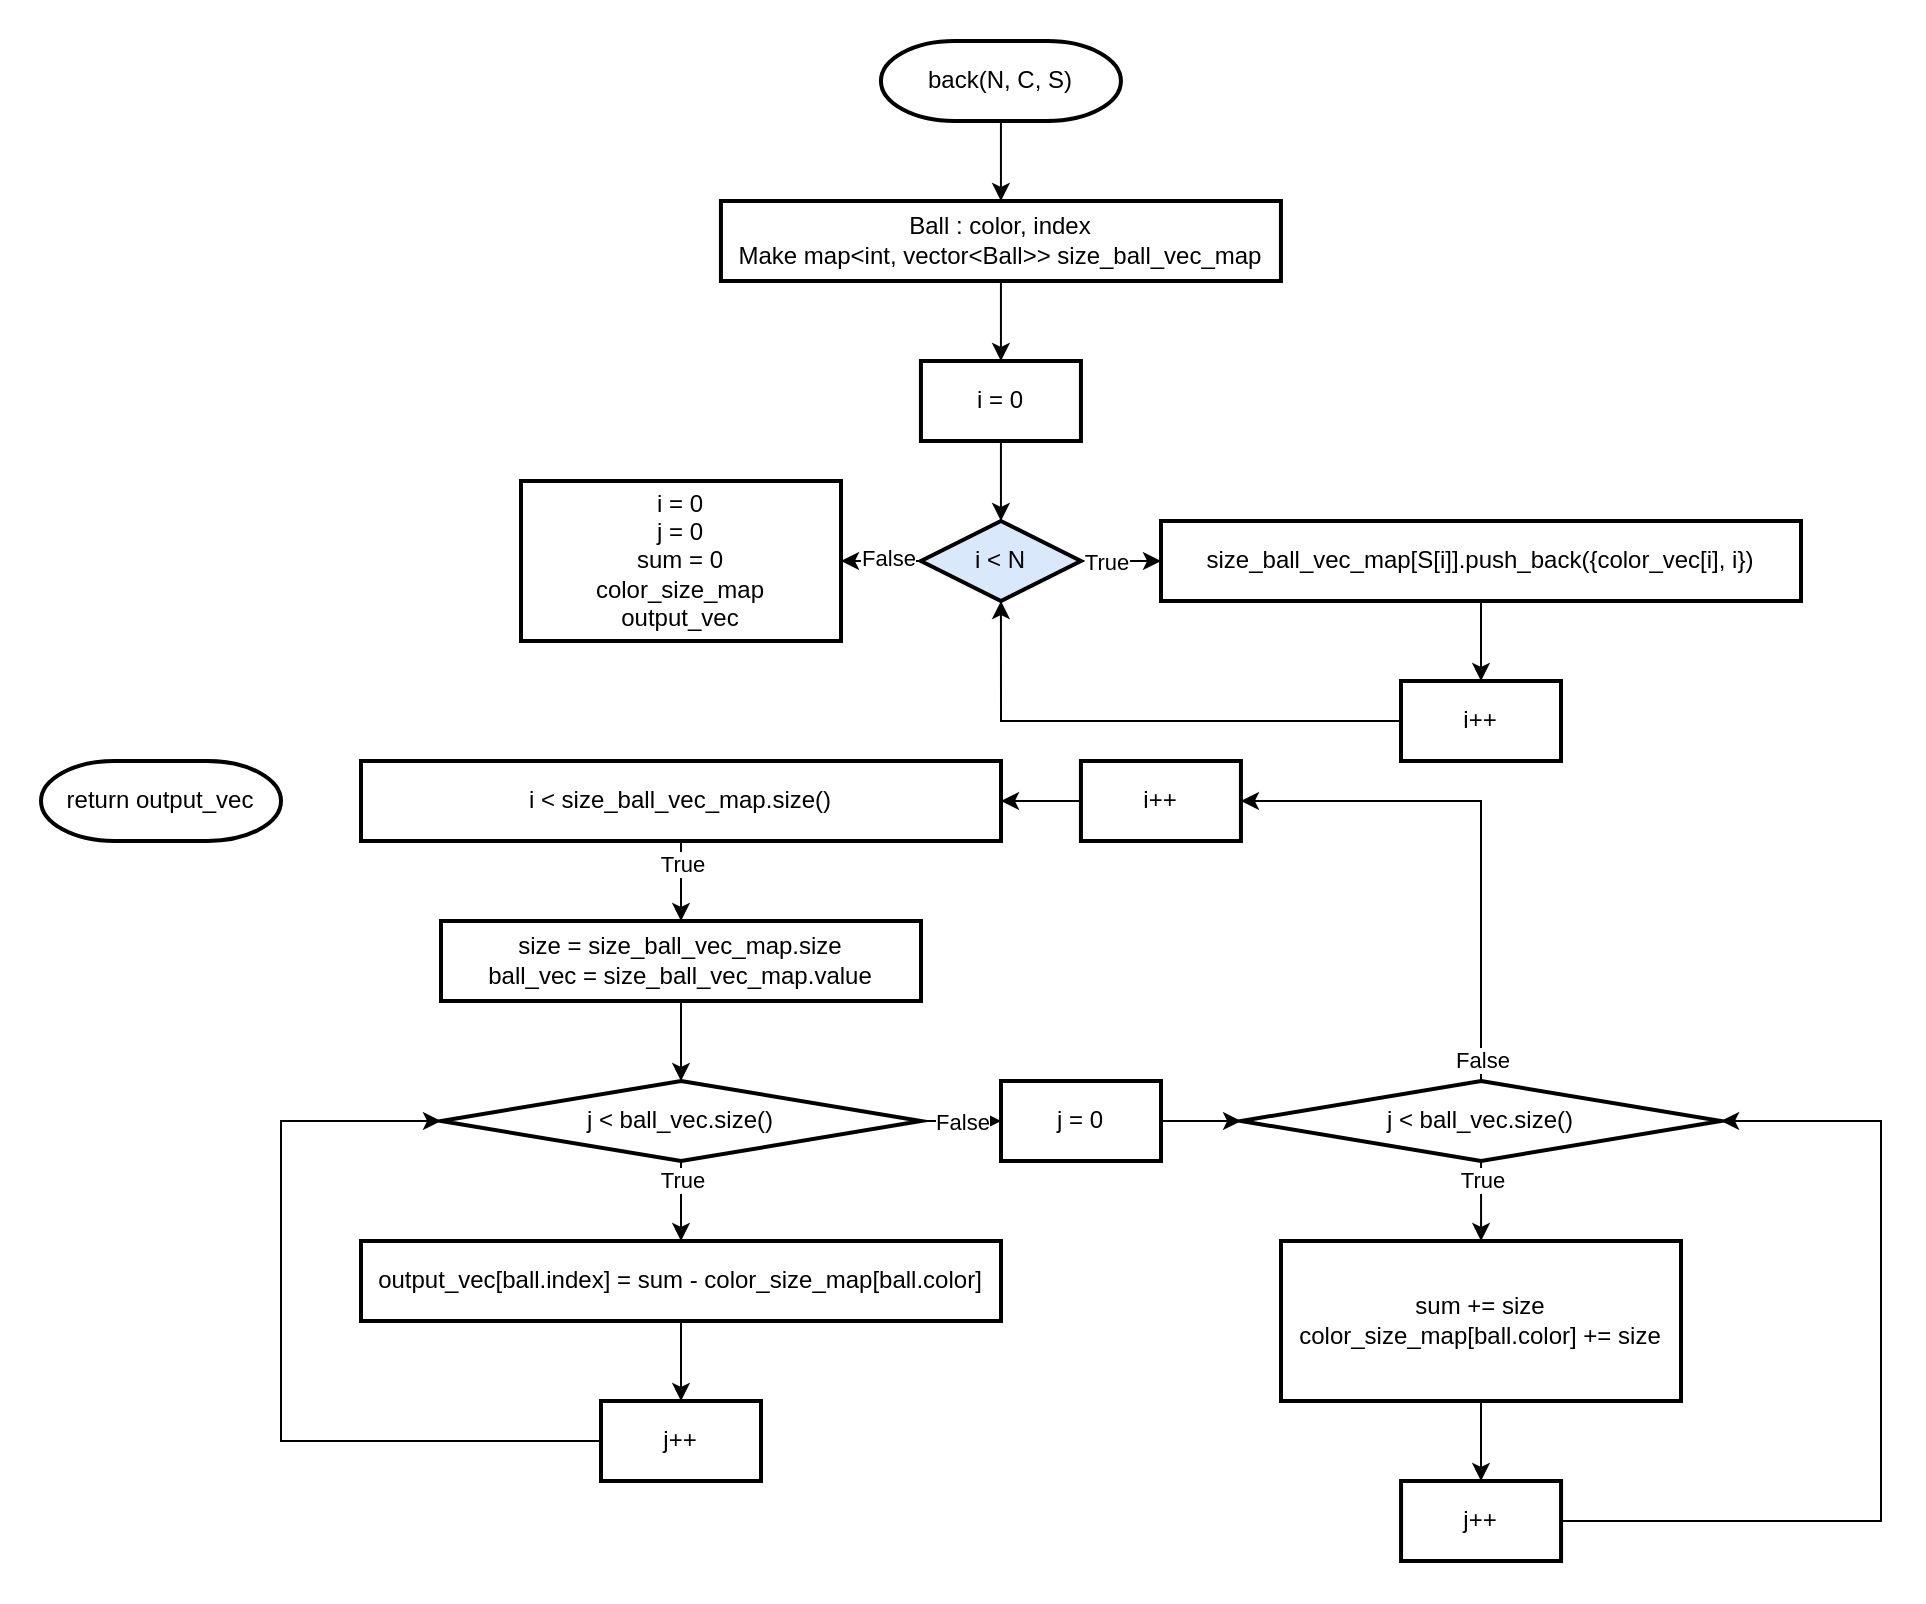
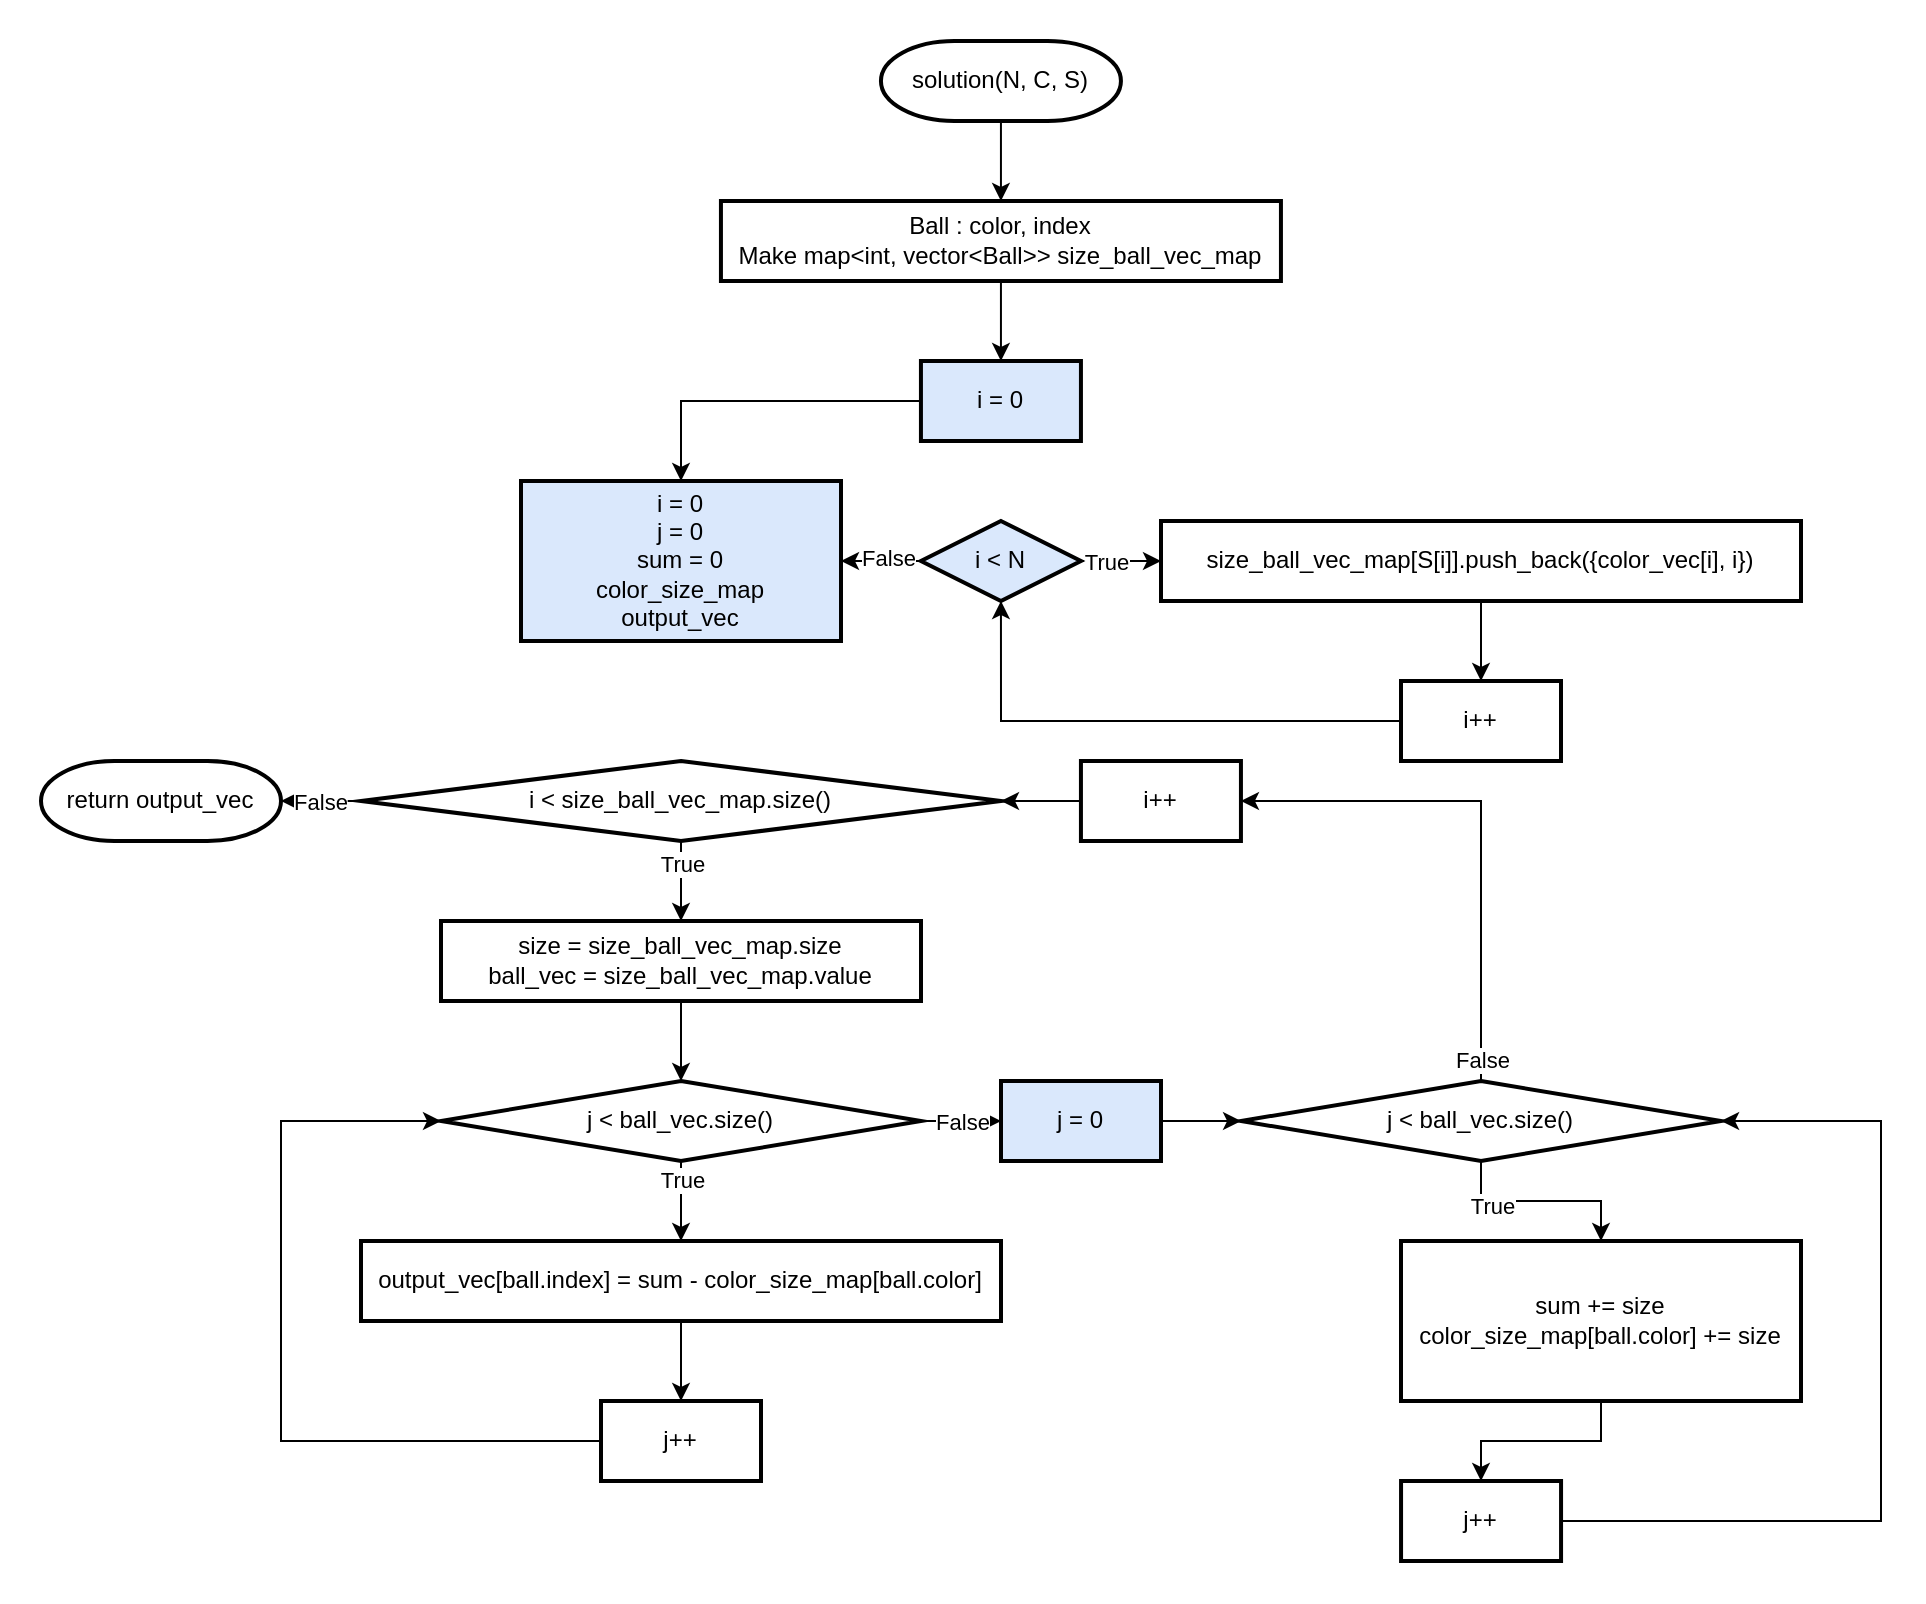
node "back(N, C, S)": label "back(N, C, S)" -> "solution(N, C, S)"
node "i = 0": fillcolor #ffffff -> #dae8fc
edge "i = 0" -> "i < N": now "i = 0" -> "i = 0 j = 0 sum = 0 color_size_map output_vec"
node "i = 0 j = 0 sum = 0 color_size_map output_vec": fillcolor #ffffff -> #dae8fc
edge "i < N" -> "i = 0 j = 0 sum = 0 color_size_map output_vec": style dashed -> solid
edge "i < size_ball_vec_map.size()" -> "return output_vec": added, label "False"
node "i < size_ball_vec_map.size()": shape rectangle -> diamond
node "j = 0": fillcolor #ffffff -> #dae8fc
node "sum += size color_size_map[ball.color] += size": moved (1481, 1321) -> (1601, 1321)
